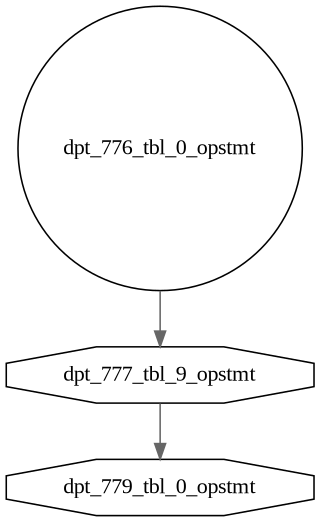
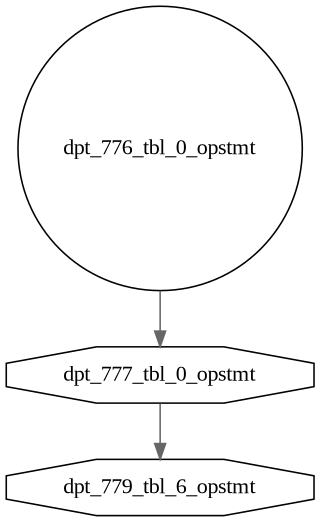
node "dpt_777_tbl_9_opstmt": label "dpt_777_tbl_9_opstmt" -> "dpt_777_tbl_0_opstmt"
node "dpt_779_tbl_0_opstmt": label "dpt_779_tbl_0_opstmt" -> "dpt_779_tbl_6_opstmt"
